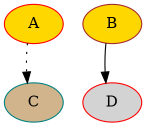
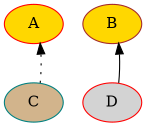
edge "A" -> "C": reversed
edge "B" -> "D": reversed
